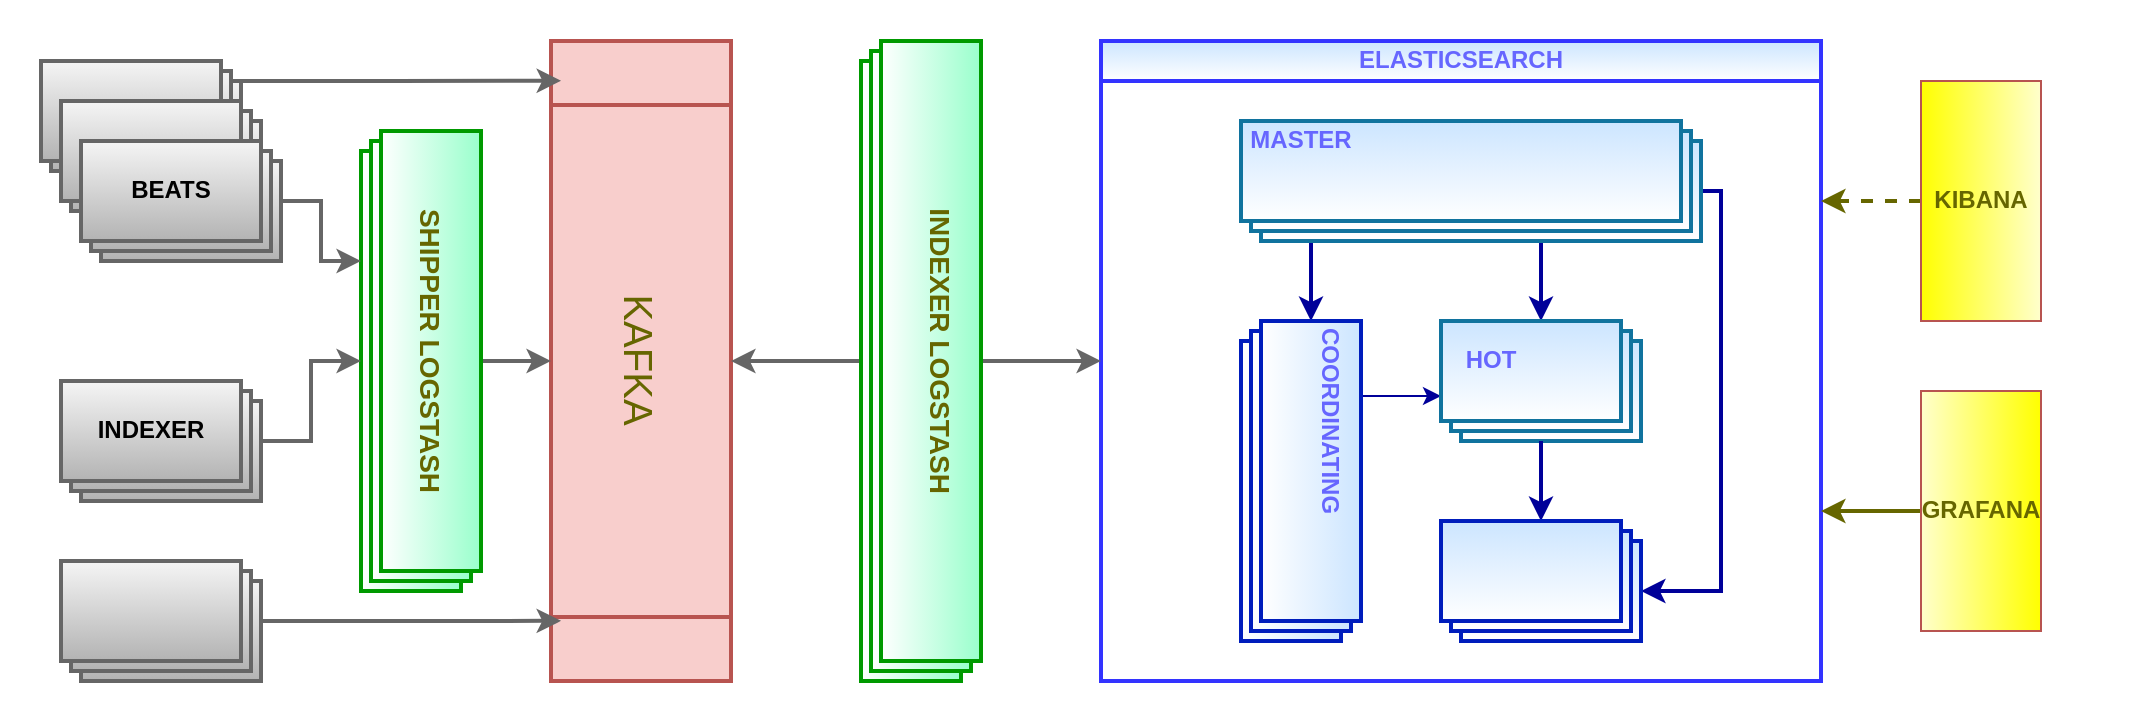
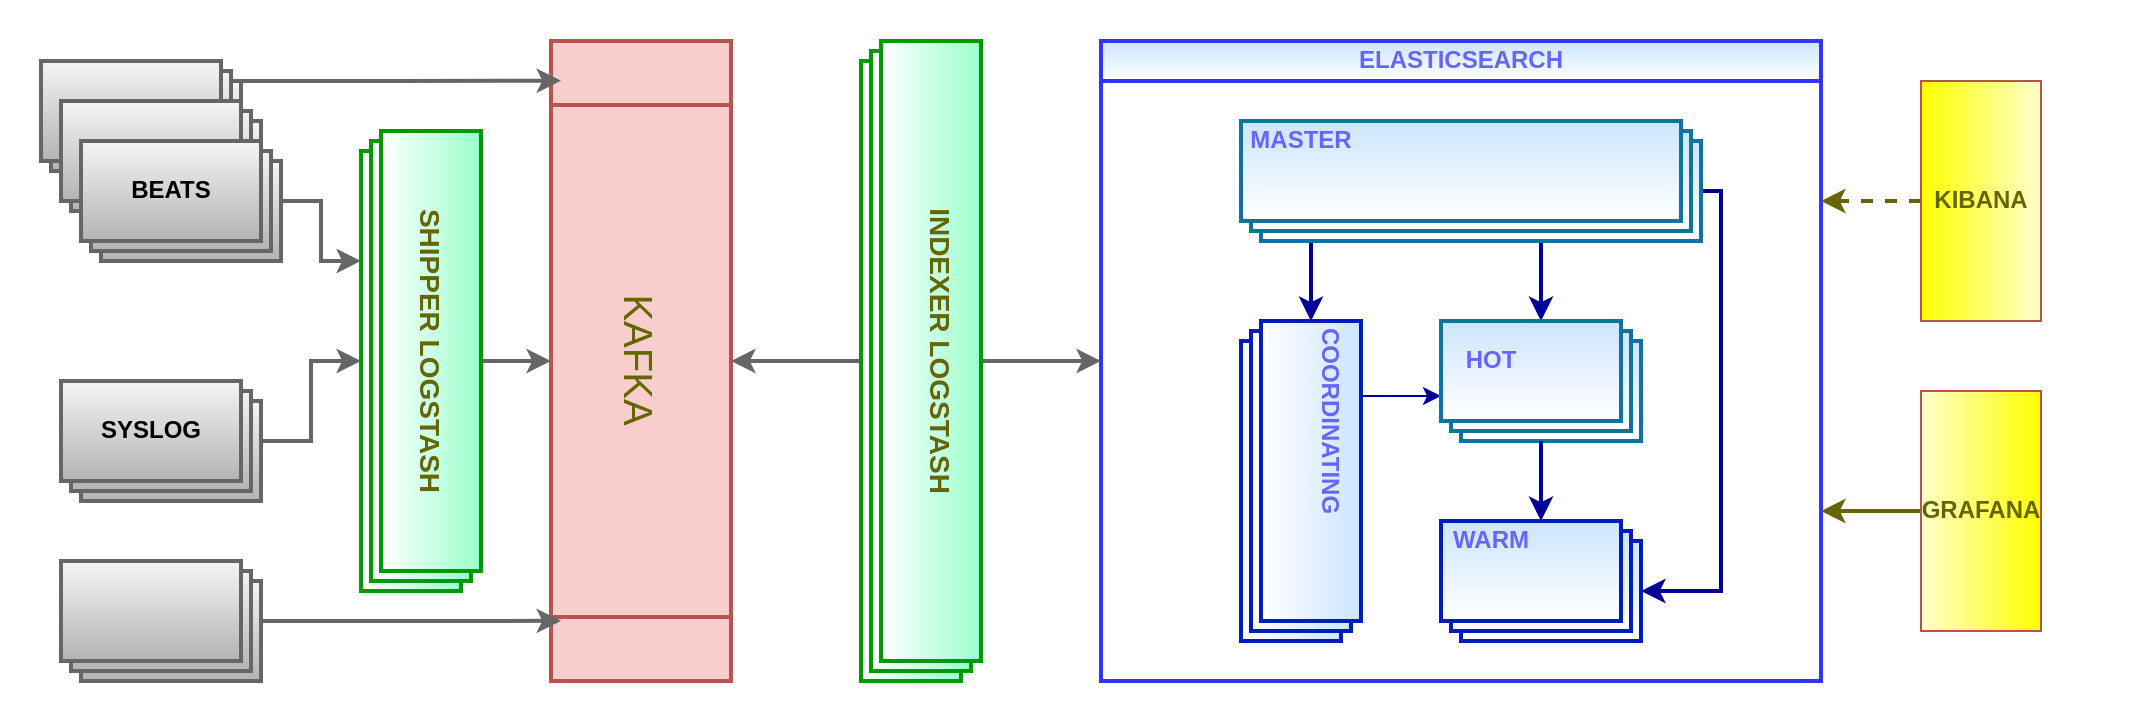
node "INDEXER": label "INDEXER" -> "SYSLOG"
node "WARM": added
